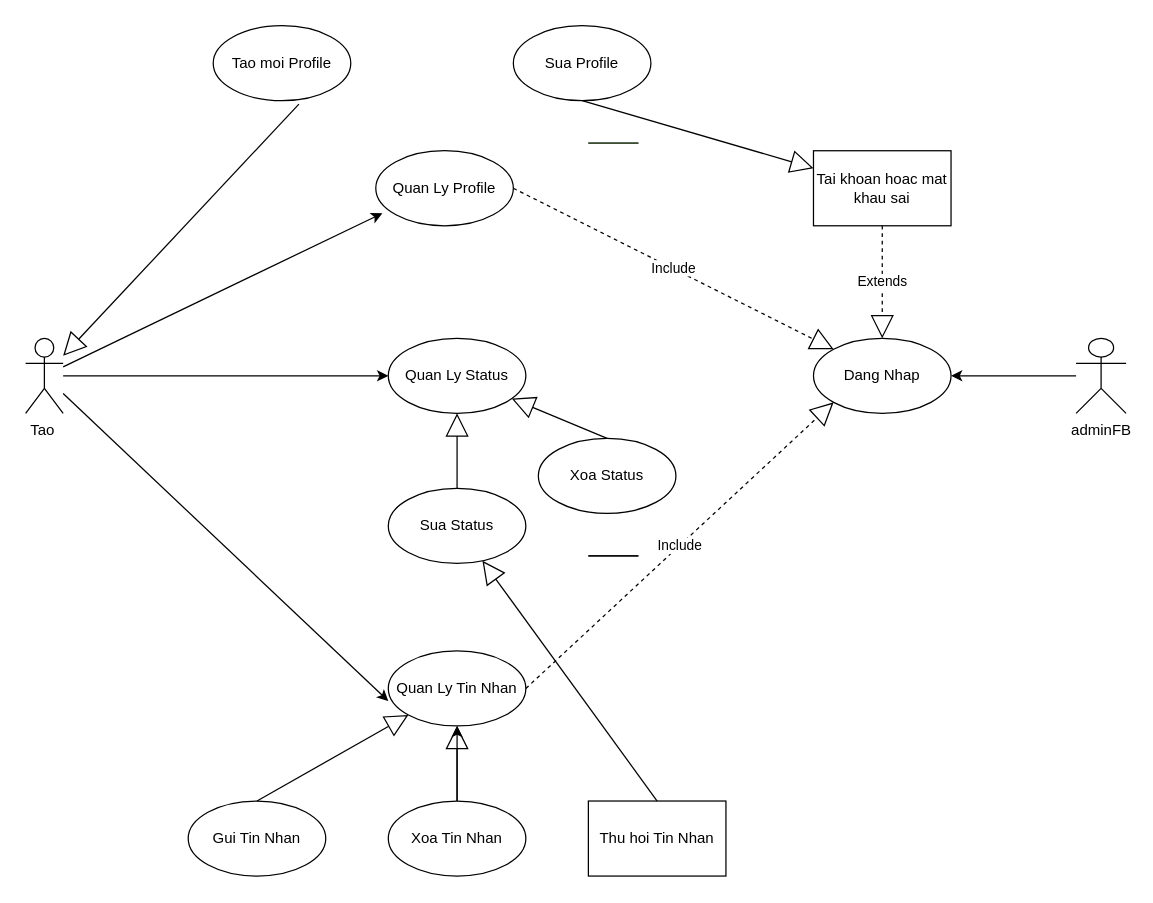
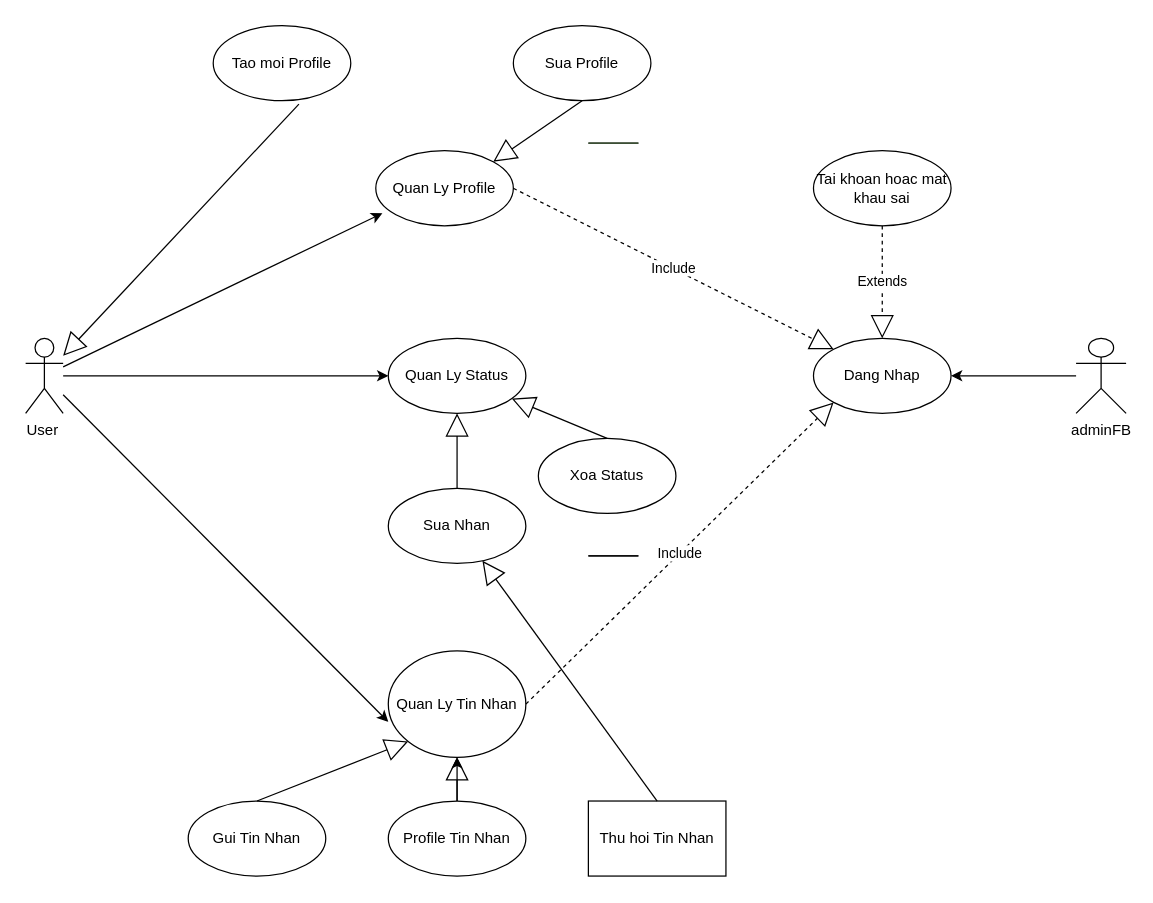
edge "Sua Profile" -> "Tai khoan hoac mat khau sai": now "Sua Profile" -> "Quan Ly Profile"
node "Tai khoan hoac mat khau sai": shape rectangle -> ellipse
node "Tao": label "Tao" -> "User"
node "Sua Status": label "Sua Status" -> "Sua Nhan"
node "Quan Ly Tin Nhan": size 138x75 -> 138x106
node "Xoa Tin Nhan": label "Xoa Tin Nhan" -> "Profile Tin Nhan"
